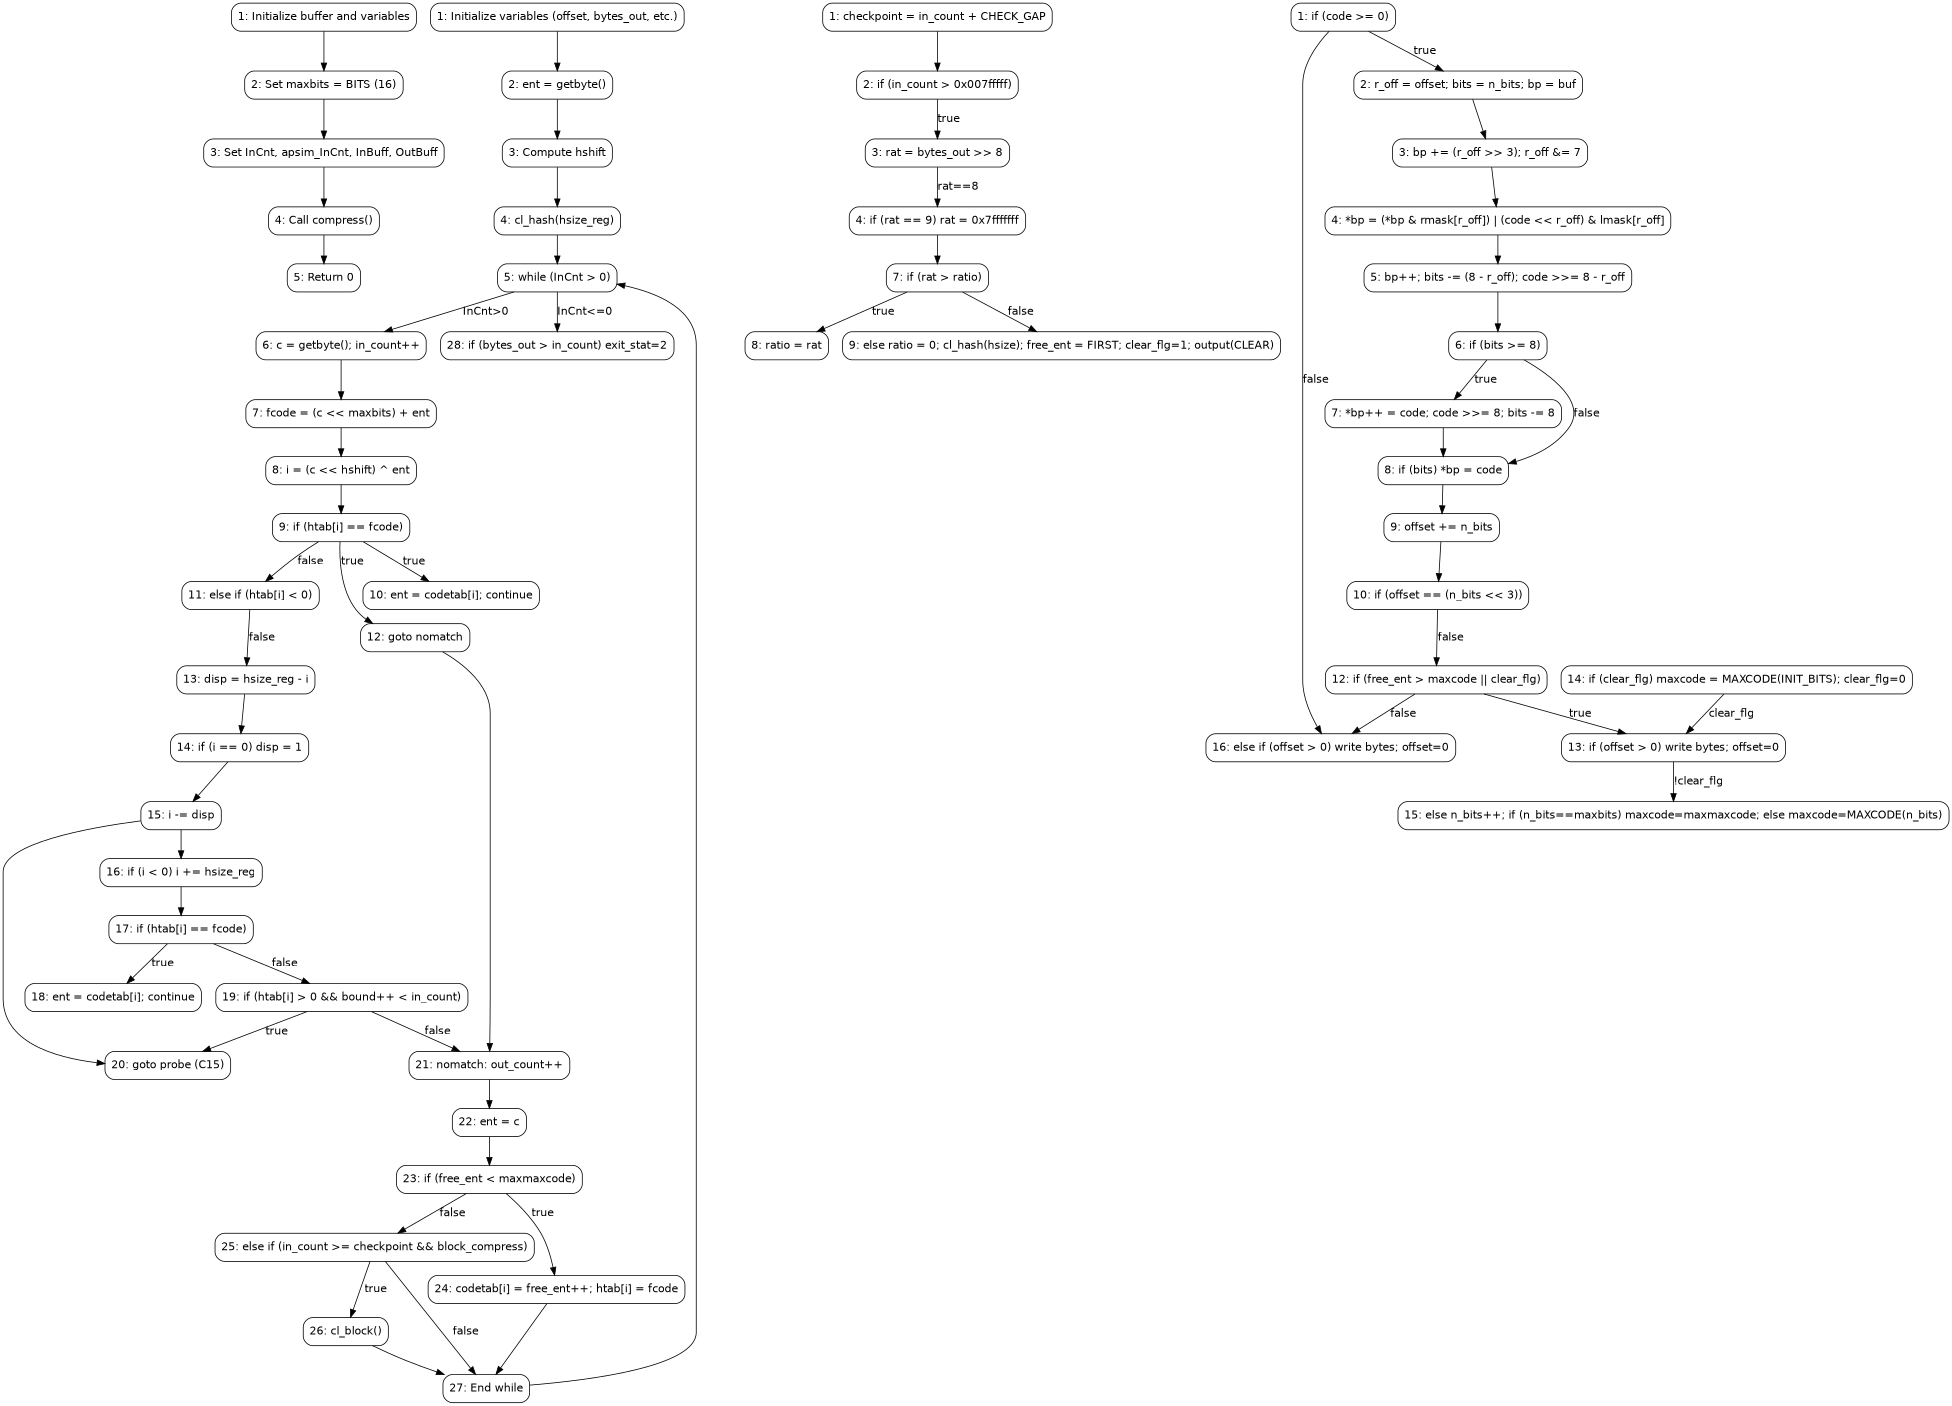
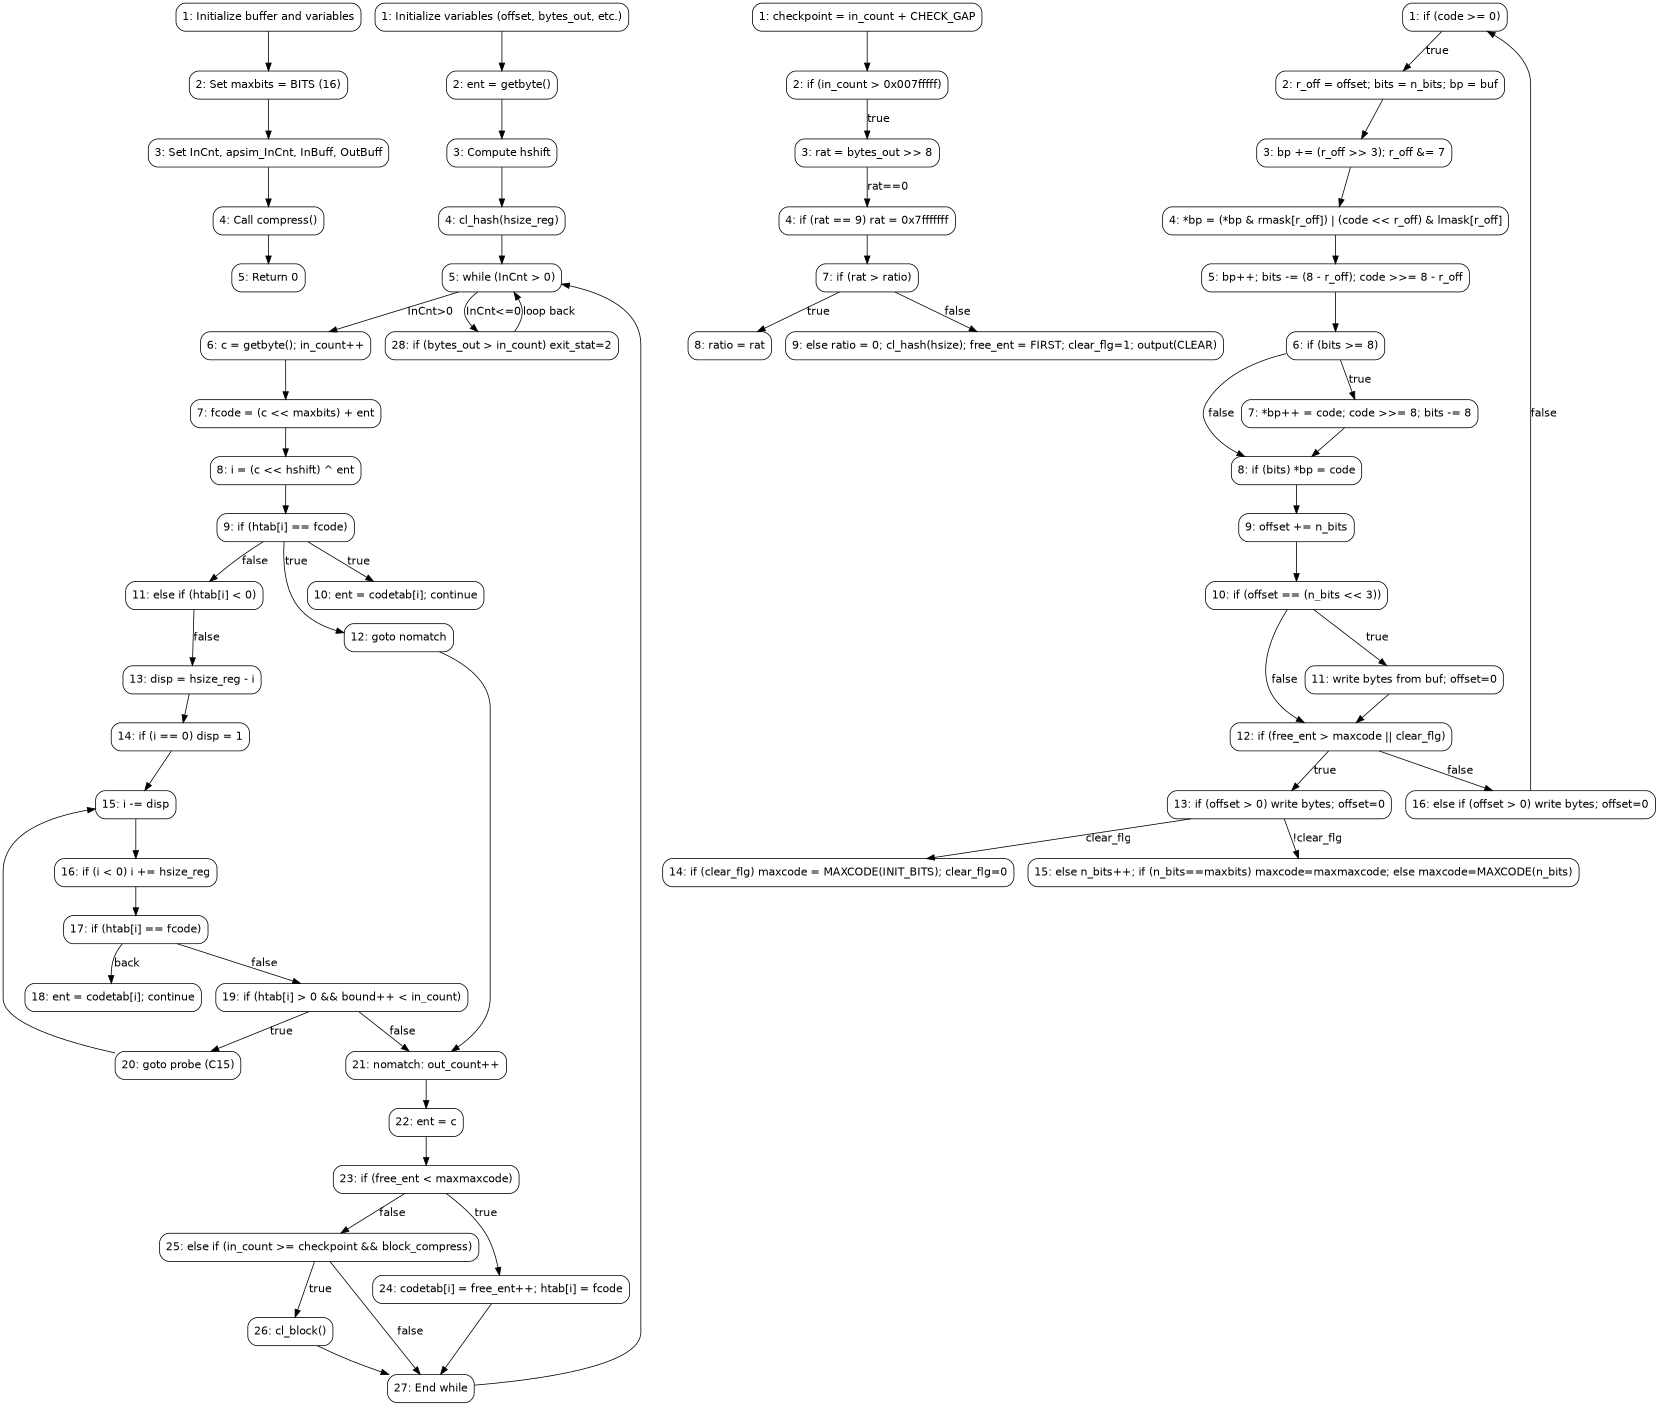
edge "3: rat = bytes_out >> 8" -> "4: if (rat == 9) rat = 0x7fffffff": label "rat==8" -> "rat==0"
edge "28: if (bytes_out > in_count) exit_stat=2" -> "5: while (InCnt > 0)": added, label "loop back"
edge "1: if (code >= 0)" -> "16: else if (offset > 0) write bytes; offset=0": reversed
node "11: write bytes from buf; offset=0": added
edge "14: if (clear_flg) maxcode = MAXCODE(INIT_BITS); clear_flg=0" -> "13: if (offset > 0) write bytes; offset=0": reversed
edge "15: i -= disp" -> "20: goto probe (C15)": reversed
edge "17: if (htab[i] == fcode)" -> "18: ent = codetab[i]; continue": label "true" -> "back"
